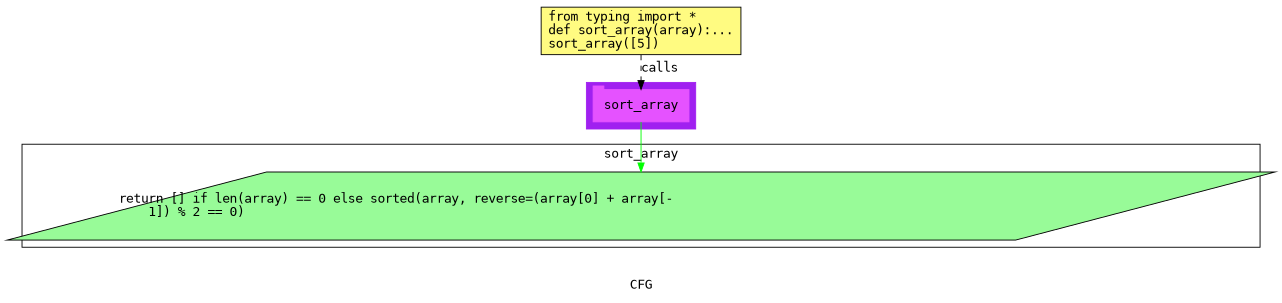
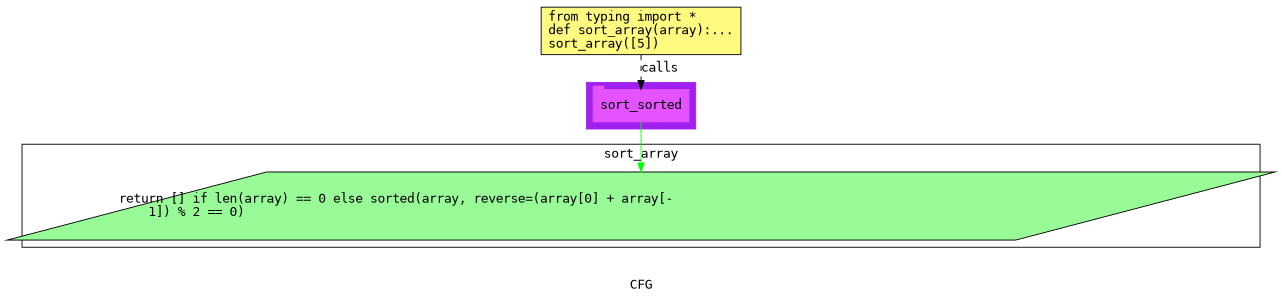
node "sort_array": label "sort_array" -> "sort_sorted"
